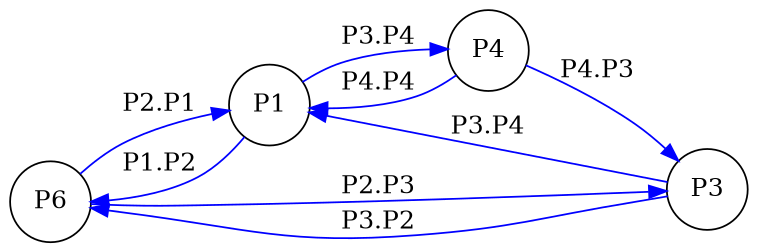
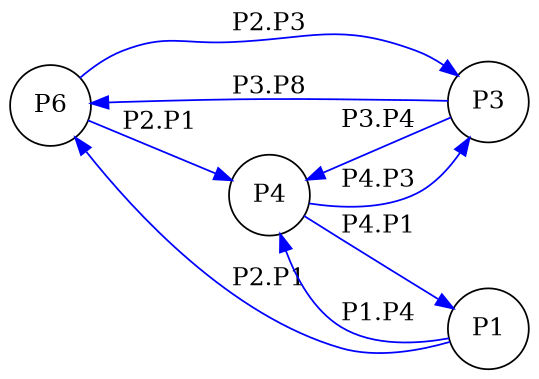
edge "P1" -> "P4": label "P3.P4" -> "P1.P4"
edge "P4" -> "P1": label "P4.P4" -> "P4.P1"
edge "P6" -> "P1": now "P6" -> "P4"
edge "P3" -> "P1": now "P3" -> "P4"
edge "P1" -> "P6": label "P1.P2" -> "P2.P1"
edge "P3" -> "P6": label "P3.P2" -> "P3.P8"
